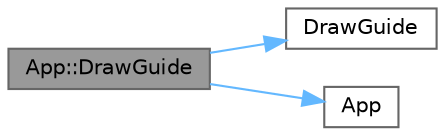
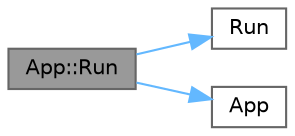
node "DrawGuide": label "DrawGuide" -> "Run"
node "App::DrawGuide": label "App::DrawGuide" -> "App::Run"
